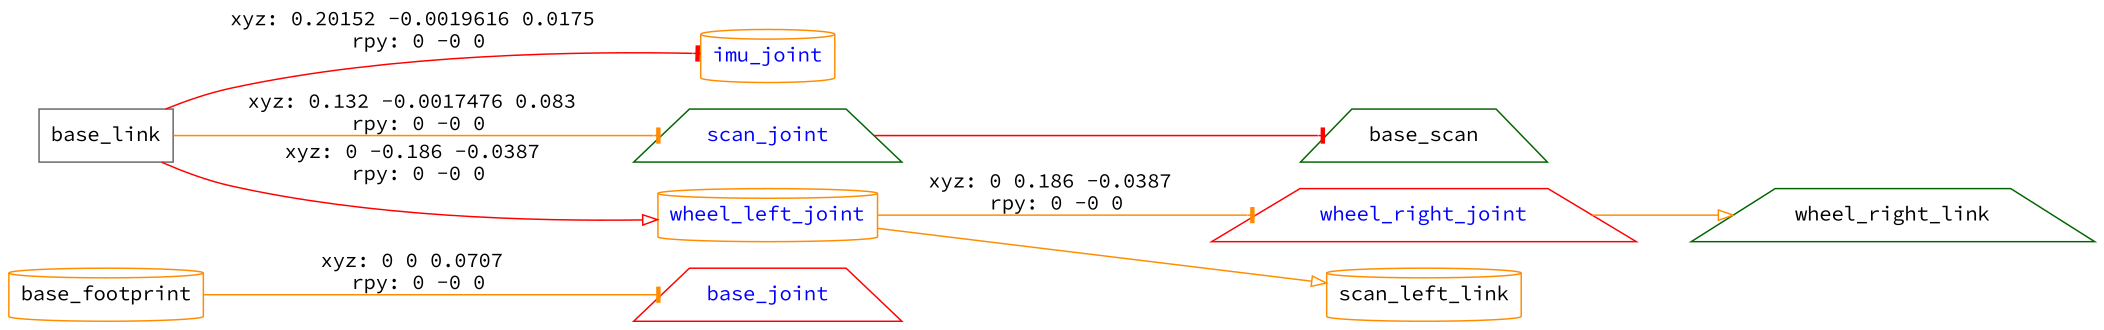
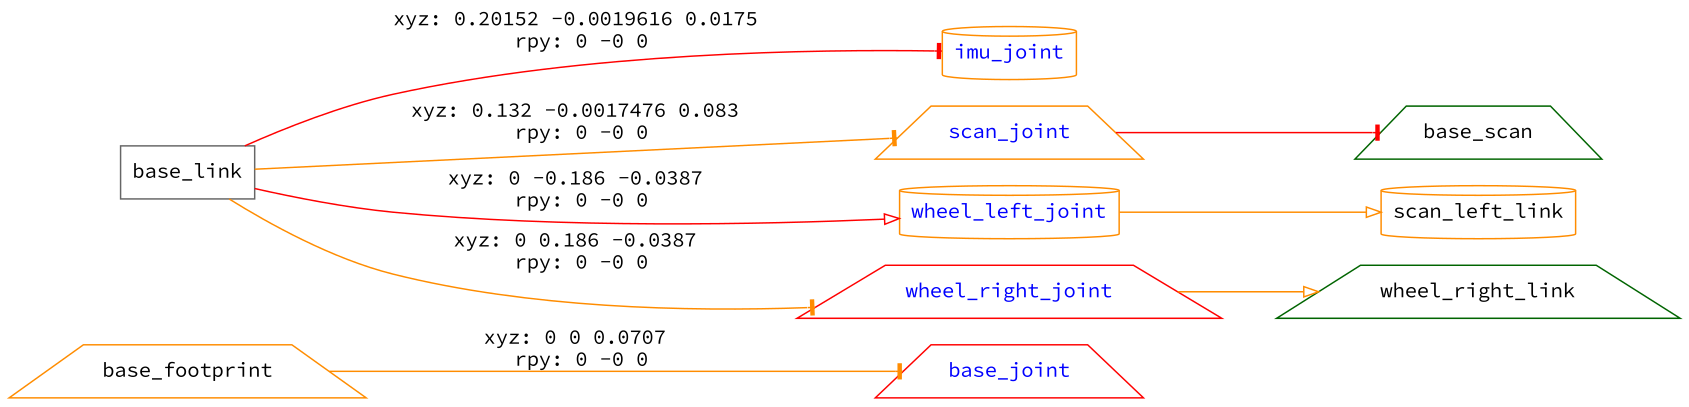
node "scan_joint": color darkgreen -> darkorange
edge "wheel_left_joint" -> "wheel_right_joint": now "base_link" -> "wheel_right_joint"
node "base_footprint": shape cylinder -> trapezium
